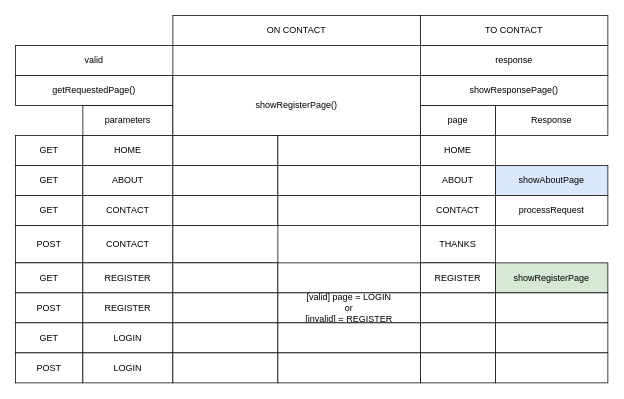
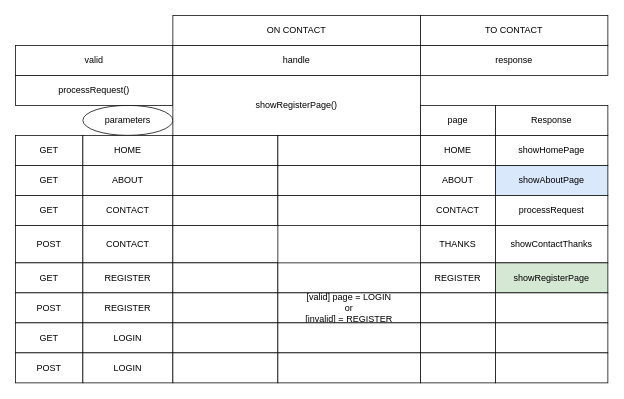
node "handle": added
node "getRequestedPage()": label "getRequestedPage()" -> "processRequest()"
node "showResponsePage()": removed
node "parameters": shape rectangle -> ellipse
node "showHomePage": added
node "showContactThanks": added
